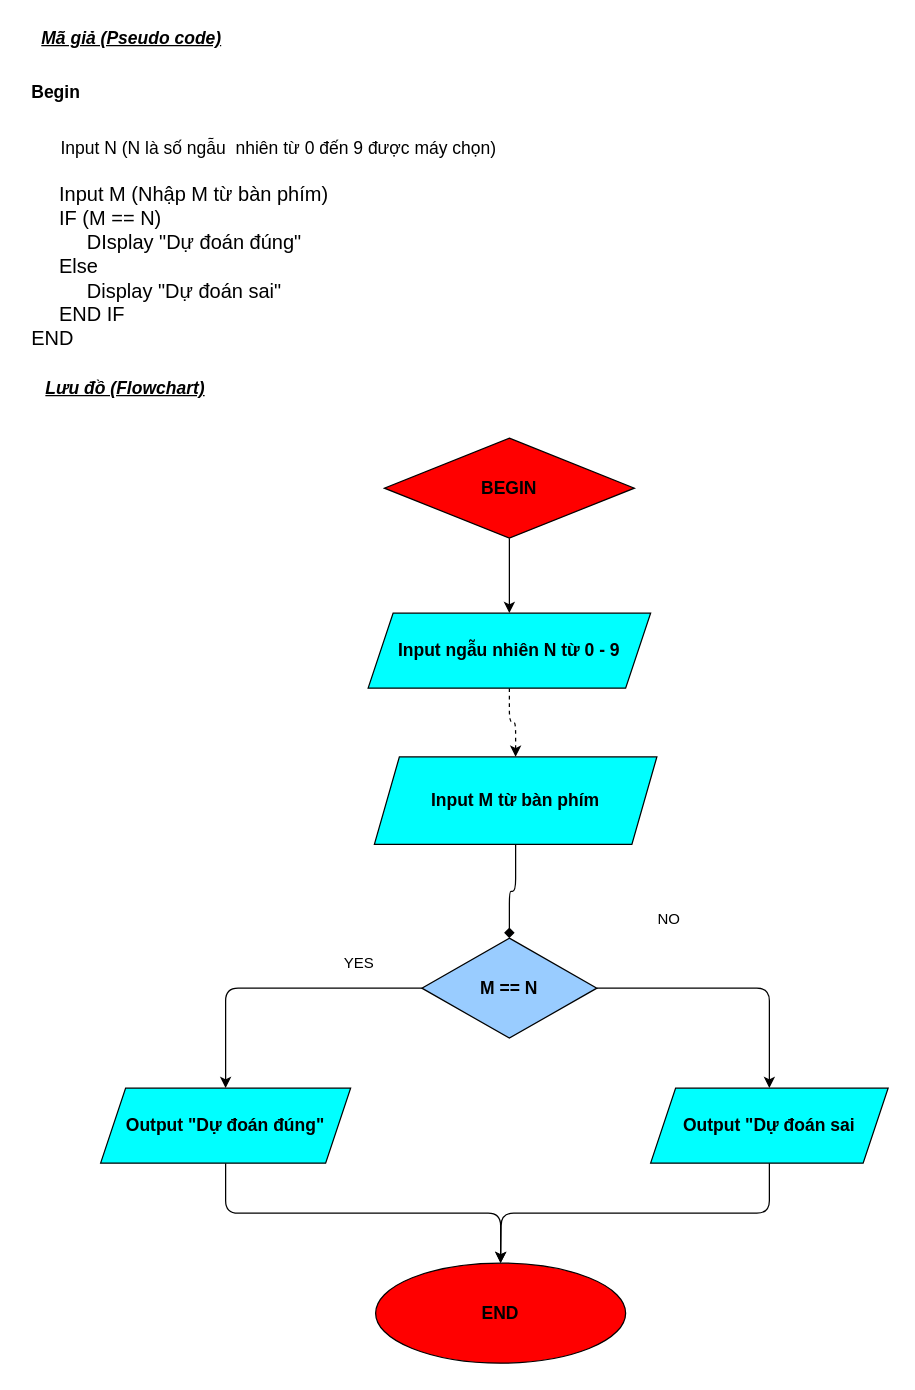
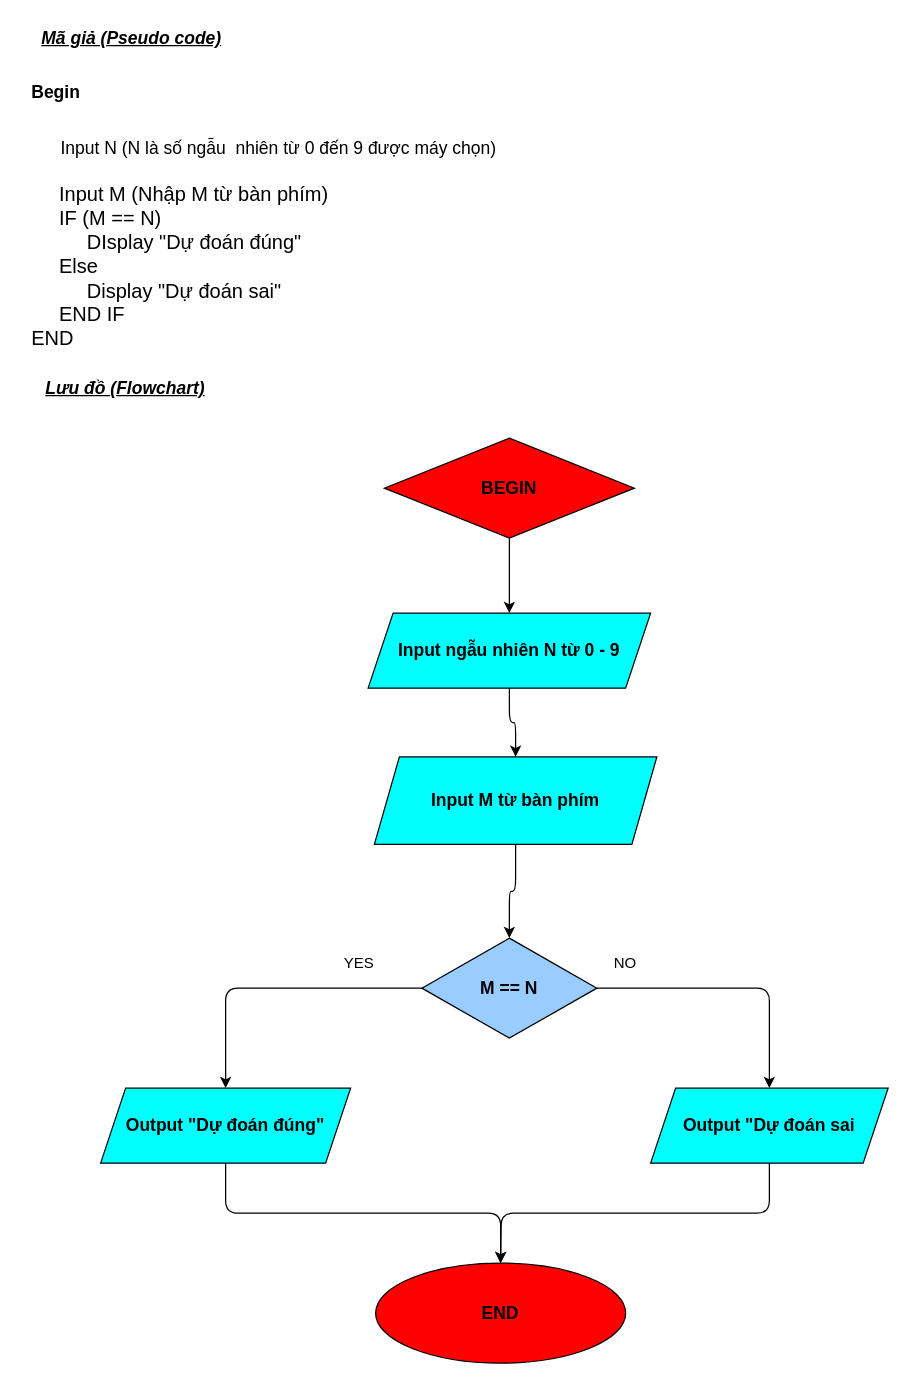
edge "Input ngẫu nhiên N từ 0 - 9" -> "Input M từ bàn phím": style dashed -> solid
node "NO": moved (669, 919) -> (626, 963)
edge "Input M từ bàn phím" -> "M == N": arrowhead diamond -> classic
